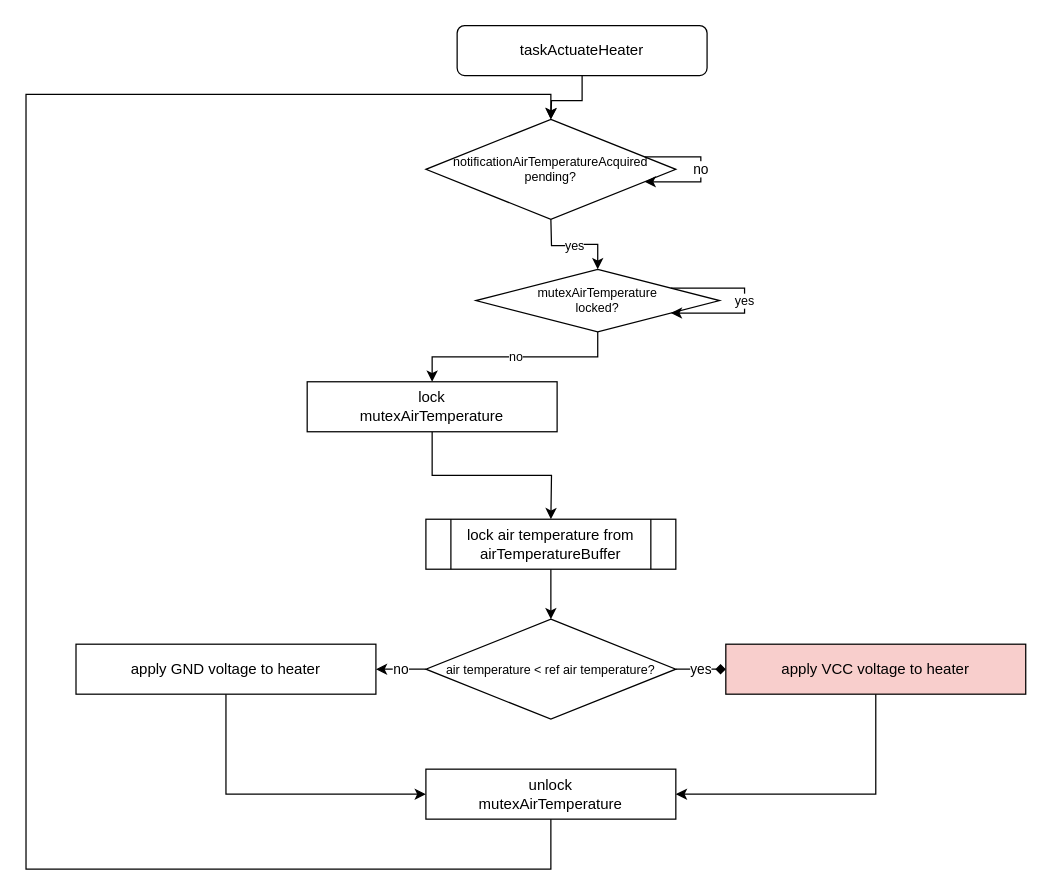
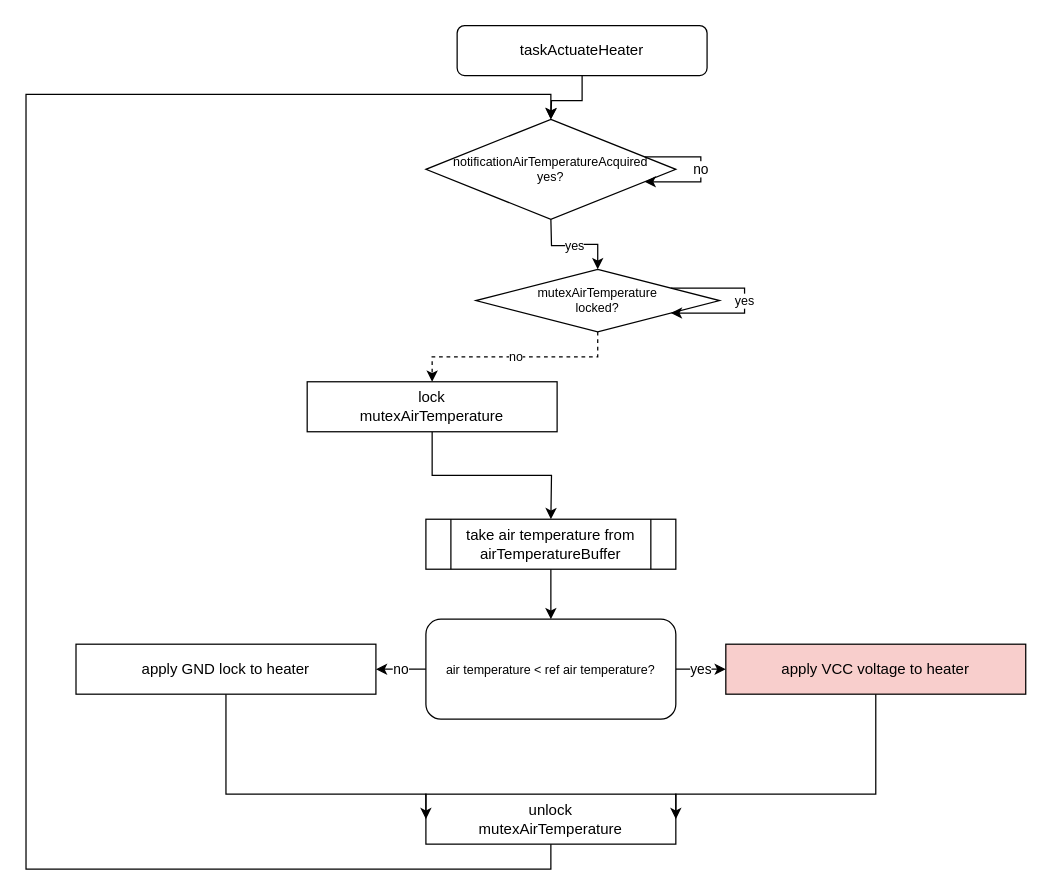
node "notificationAirTemperatureAcquired pending?": label "notificationAirTemperatureAcquired pending?" -> "notificationAirTemperatureAcquired yes?"
edge "mutexAirTemperaturelocked?" -> "lock mutexAirTemperature": style solid -> dashed
node "lock air temperature from airTemperatureBuffer": label "lock air temperature from airTemperatureBuffer" -> "take air temperature from airTemperatureBuffer"
node "apply GND voltage to heater": label "apply GND voltage to heater" -> "apply GND lock to heater"
node "air temperature < ref air temperature?": shape diamond -> rounded rectangle
edge "air temperature < ref air temperature?" -> "apply VCC voltage to heater": arrowhead diamond -> classic
node "unlock mutexAirTemperature": moved (551, 794) -> (551, 819)
